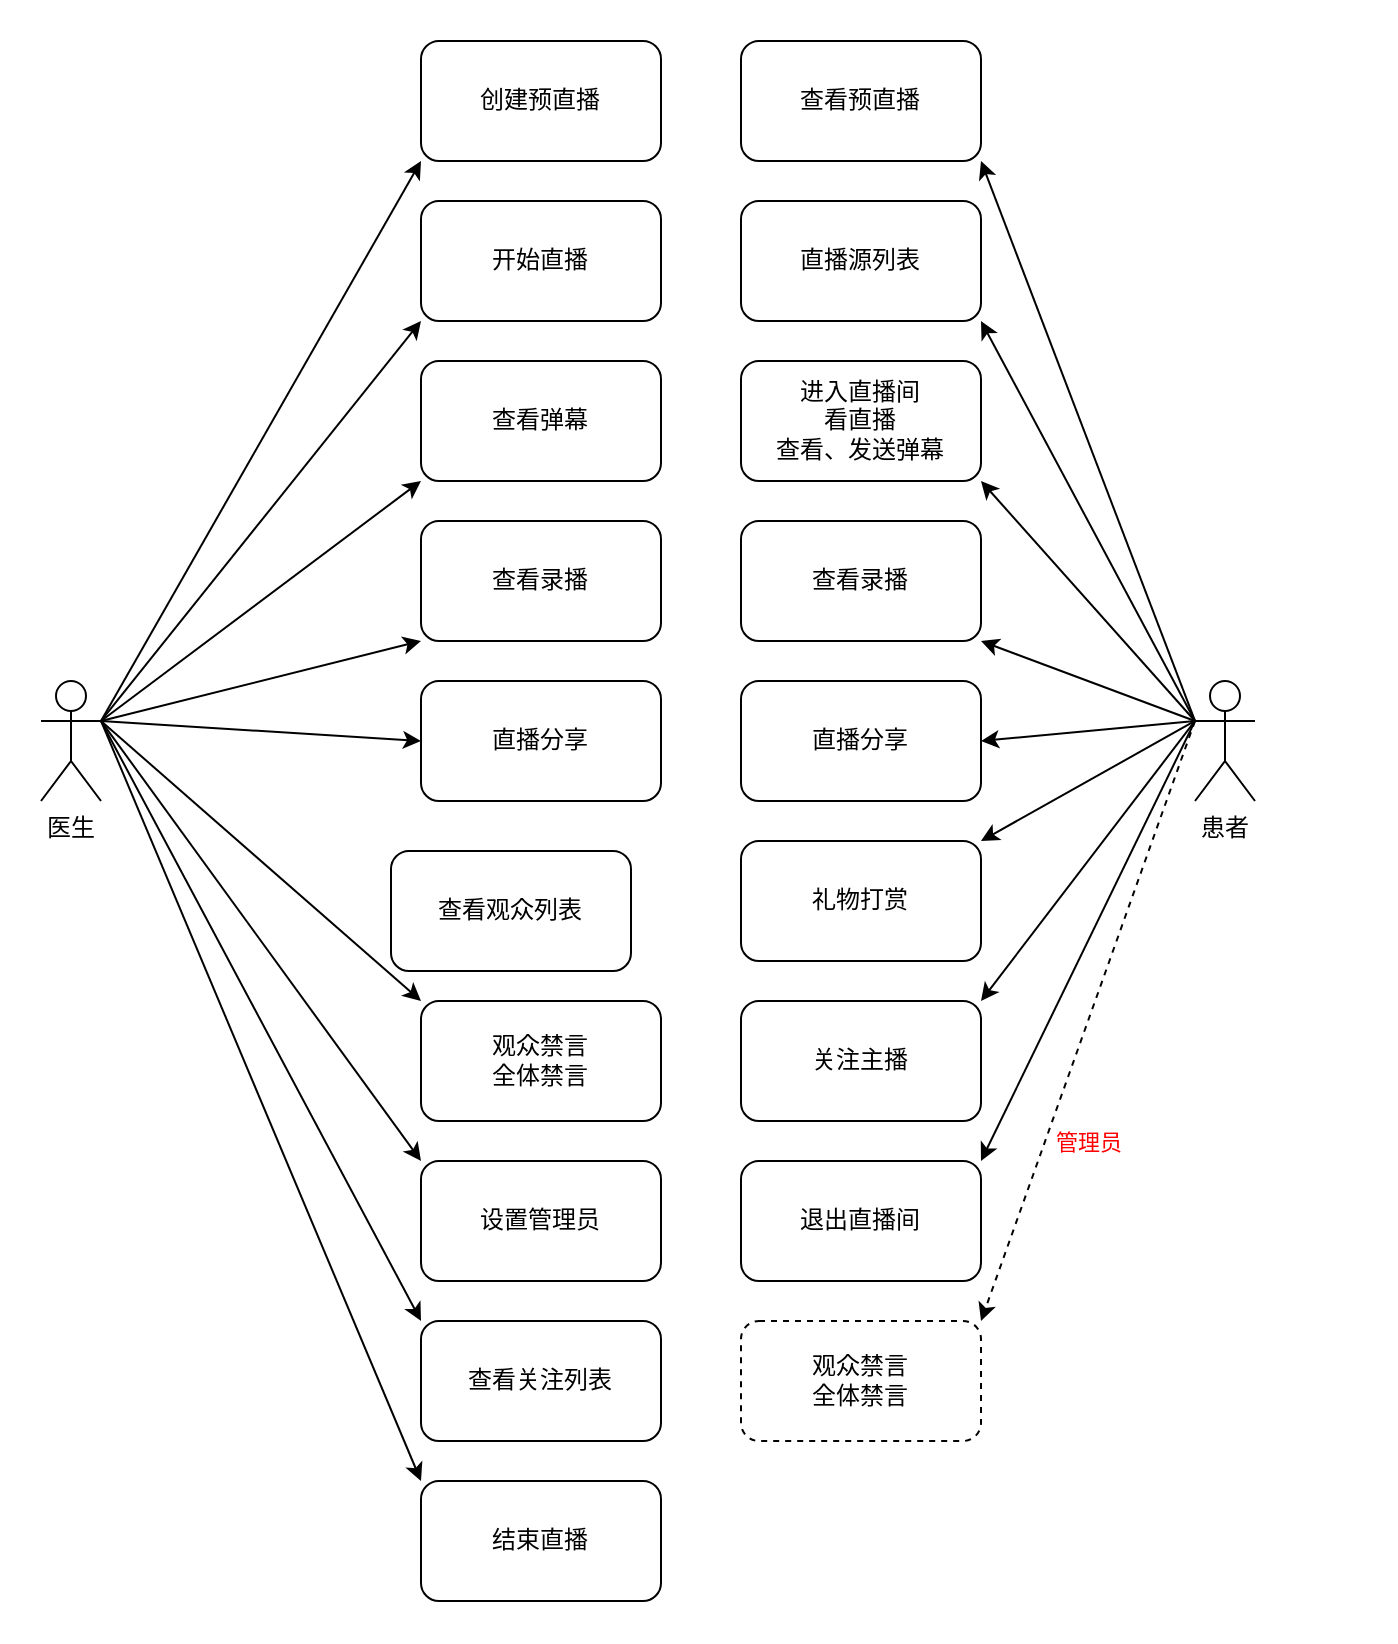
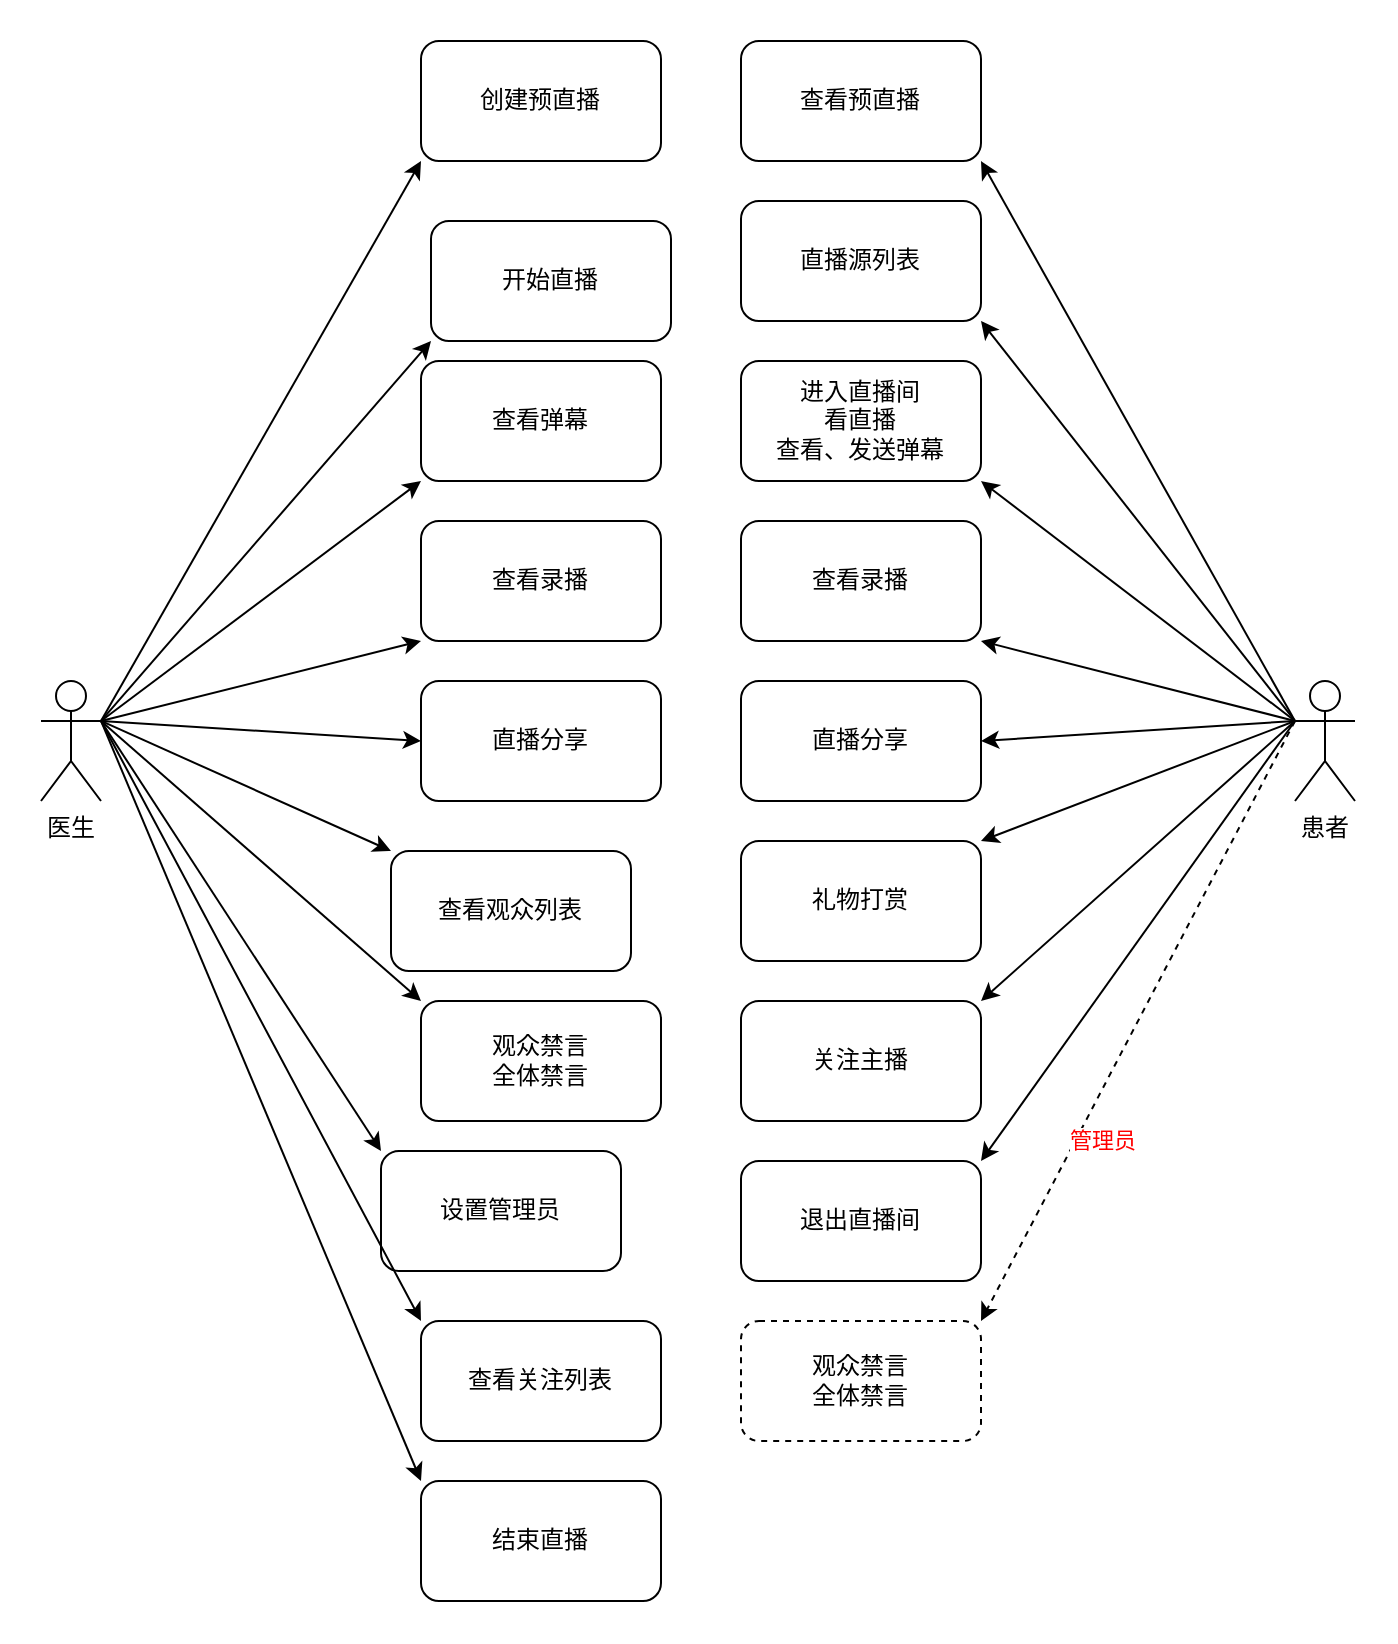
node "开始直播": moved (541, 261) -> (551, 281)
node "患者": moved (1225, 741) -> (1325, 741)
edge "医生" -> "查看观众列表": added
node "设置管理员": moved (541, 1221) -> (501, 1211)
